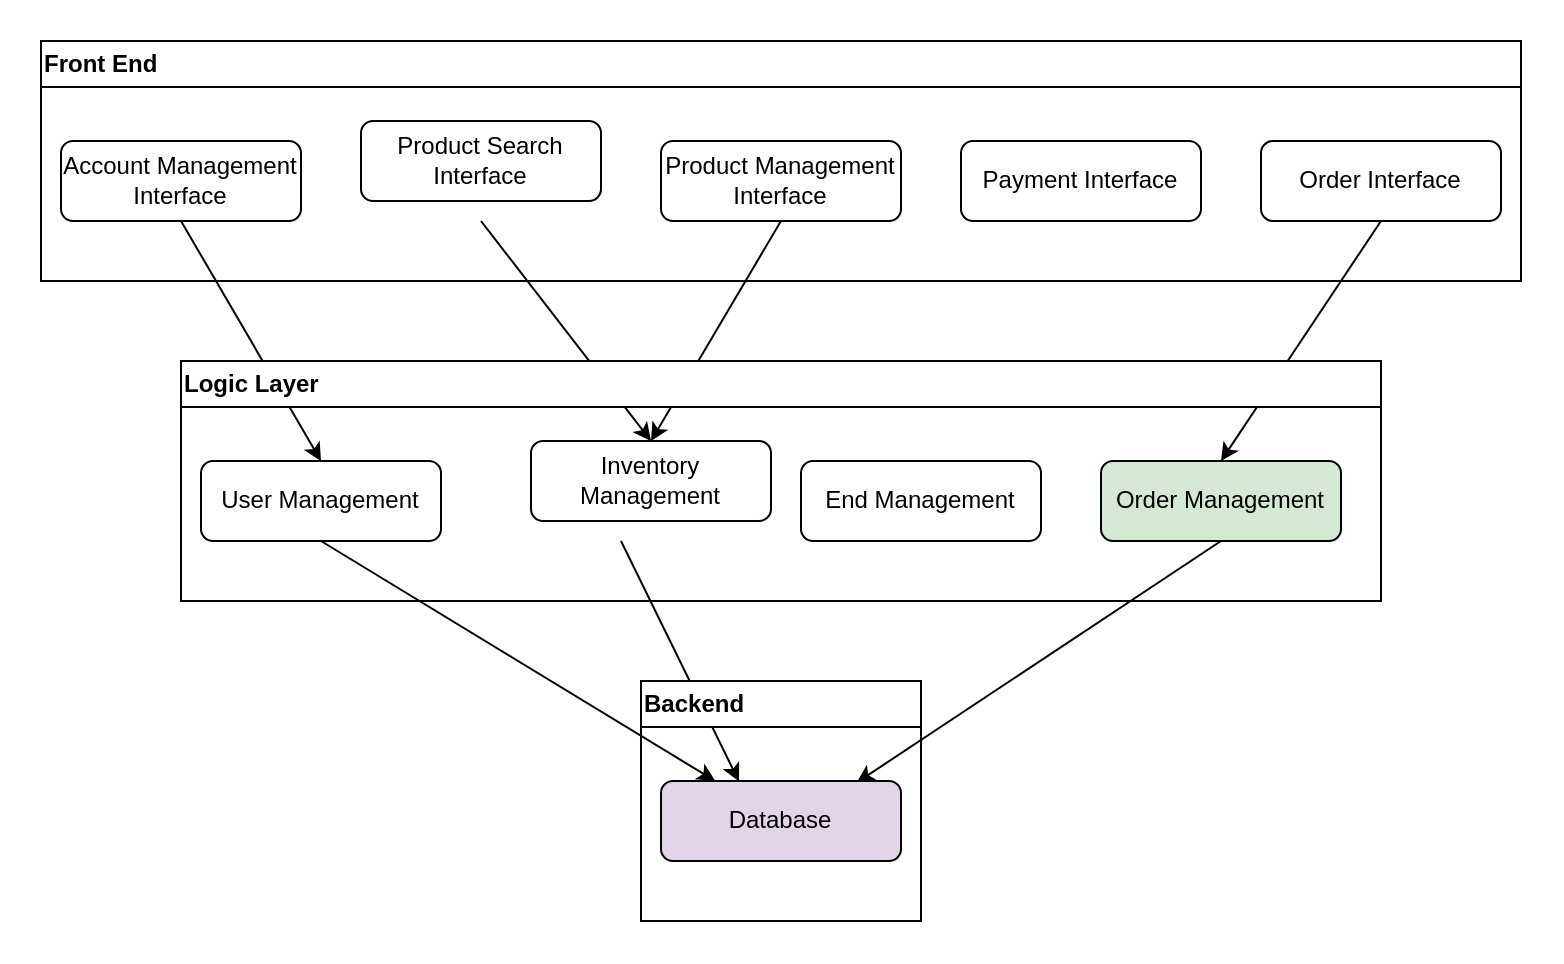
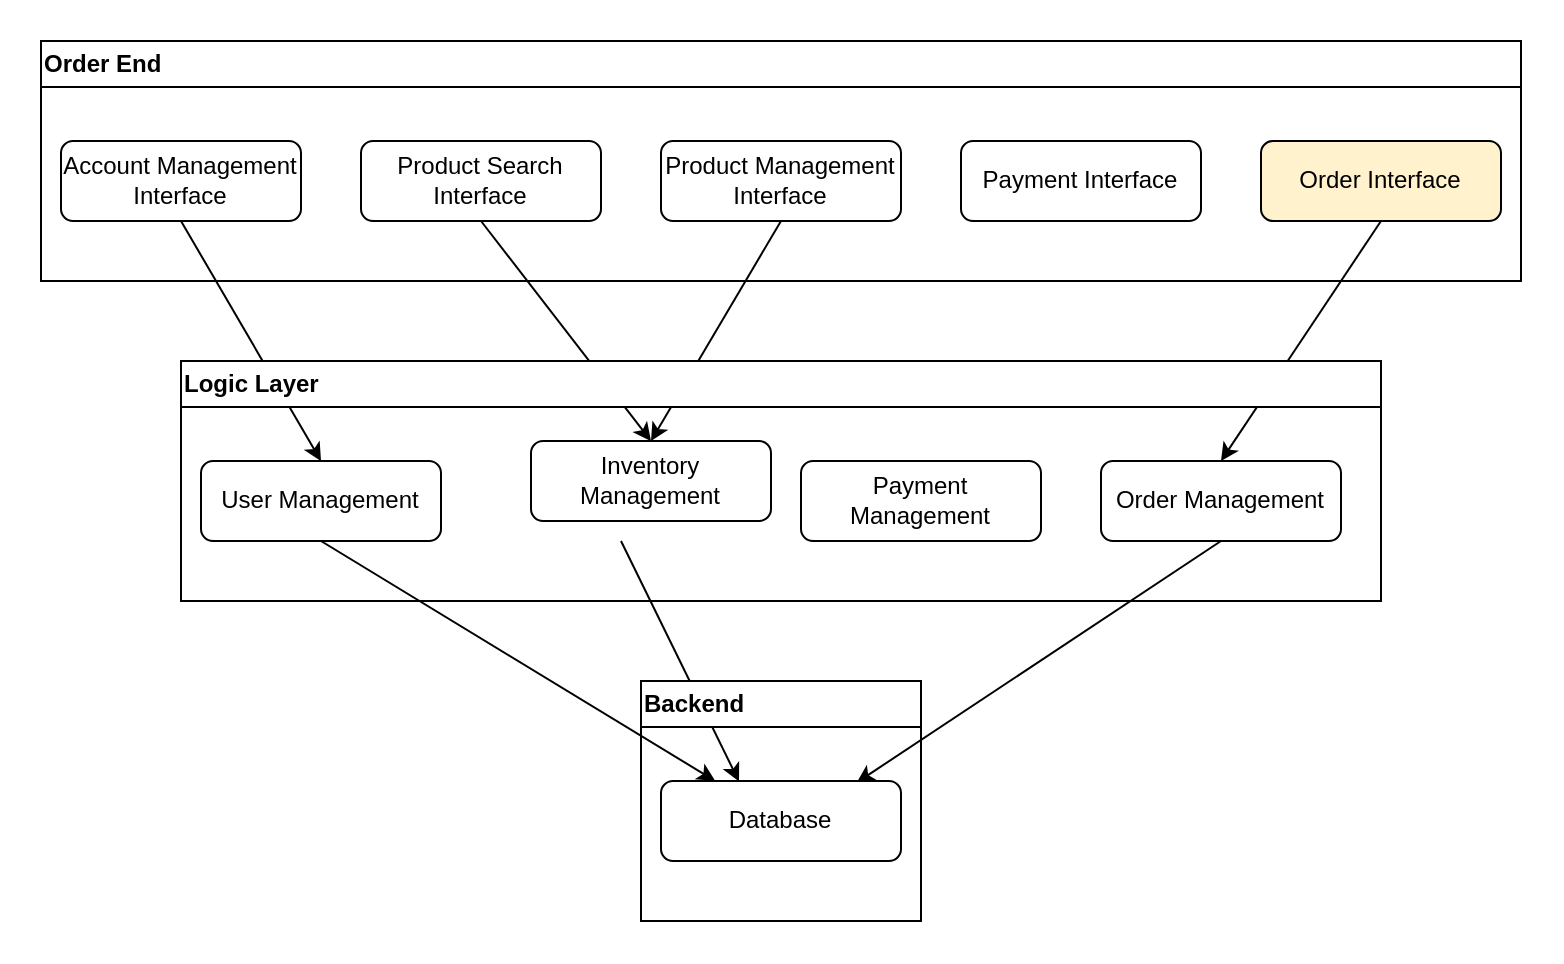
node "Front End": label "Front End" -> "Order End"
node "Product Search Interface": moved (481, 161) -> (481, 181)
node "Order Interface": fillcolor #ffffff -> #fff2cc
node "End Management": label "End Management" -> "Payment Management"
node "Order Management": fillcolor #d5e8d4 -> #ffffff
node "Database": fillcolor #e1d5e7 -> #ffffff
